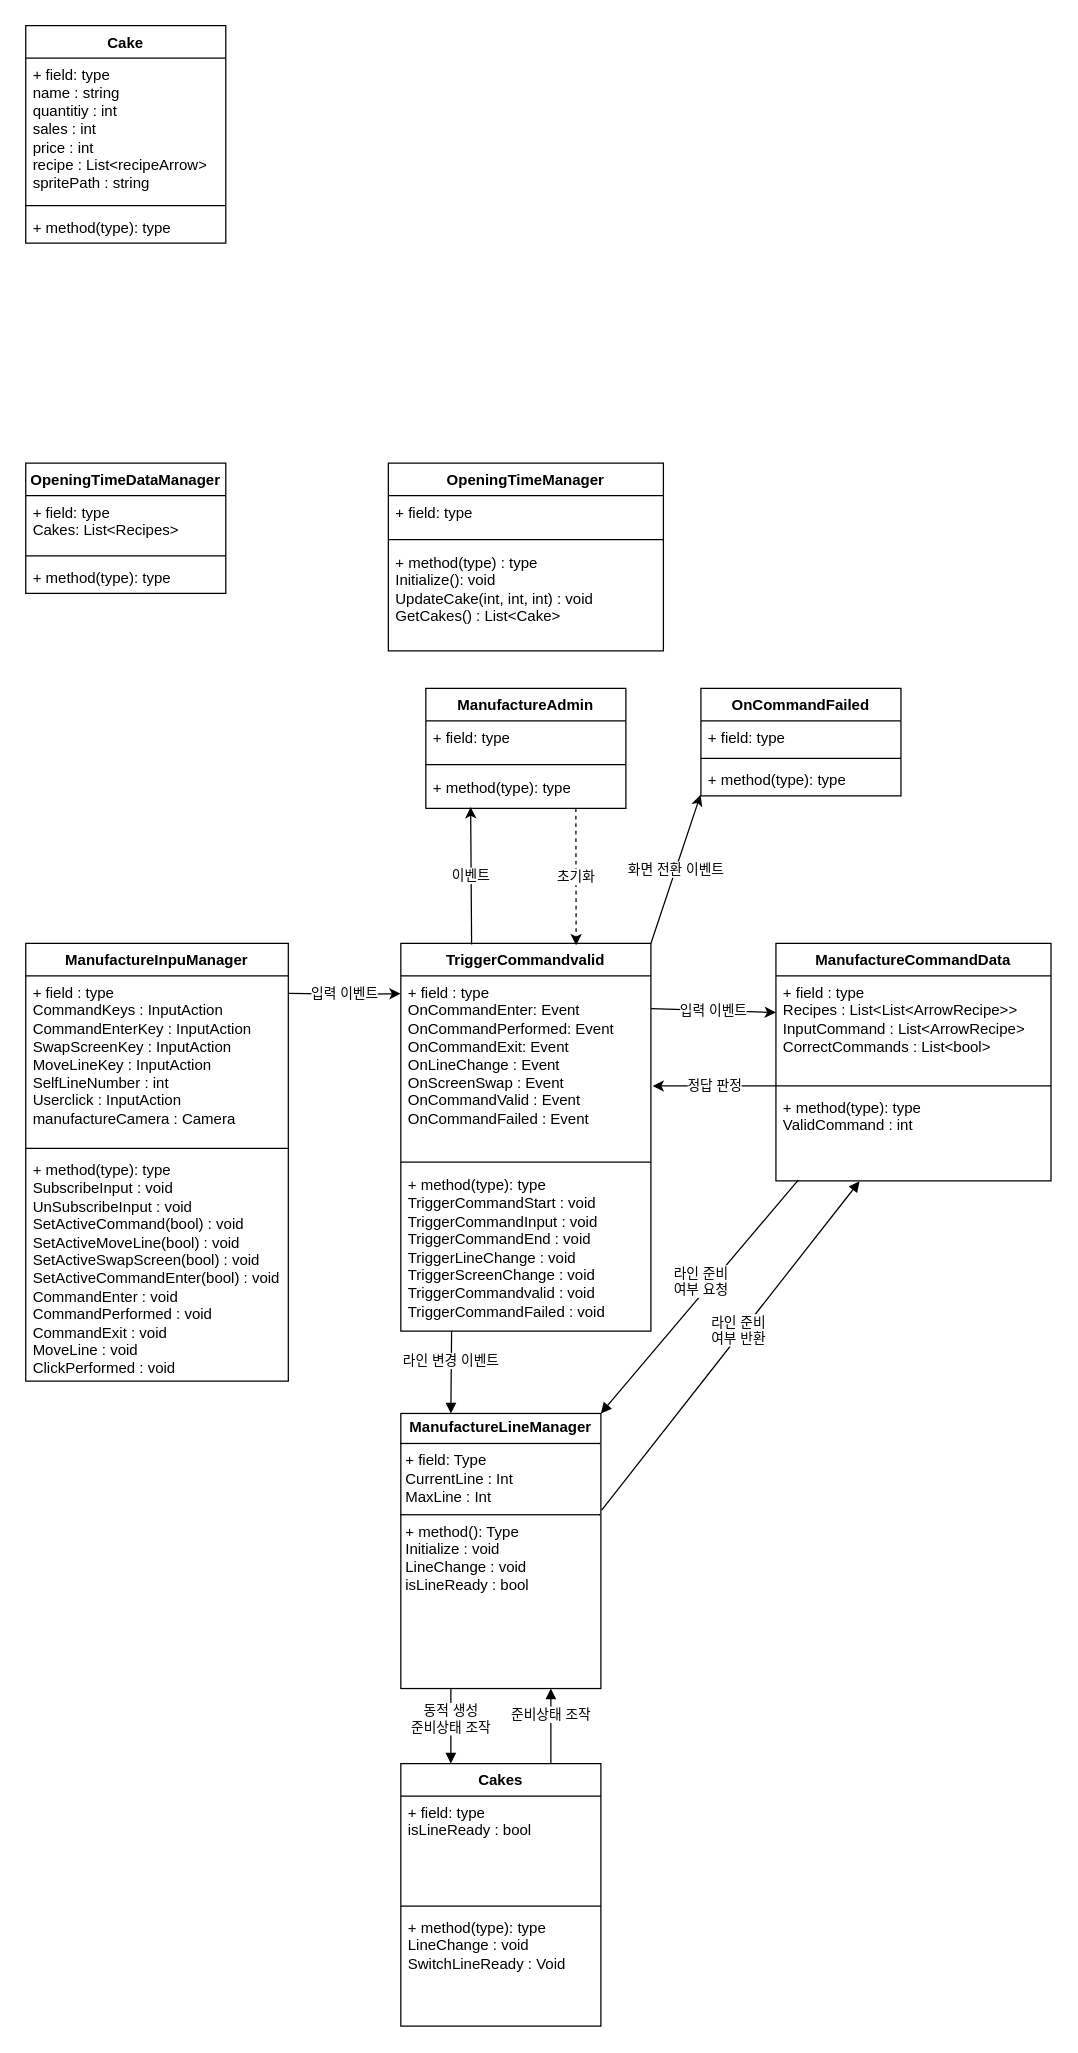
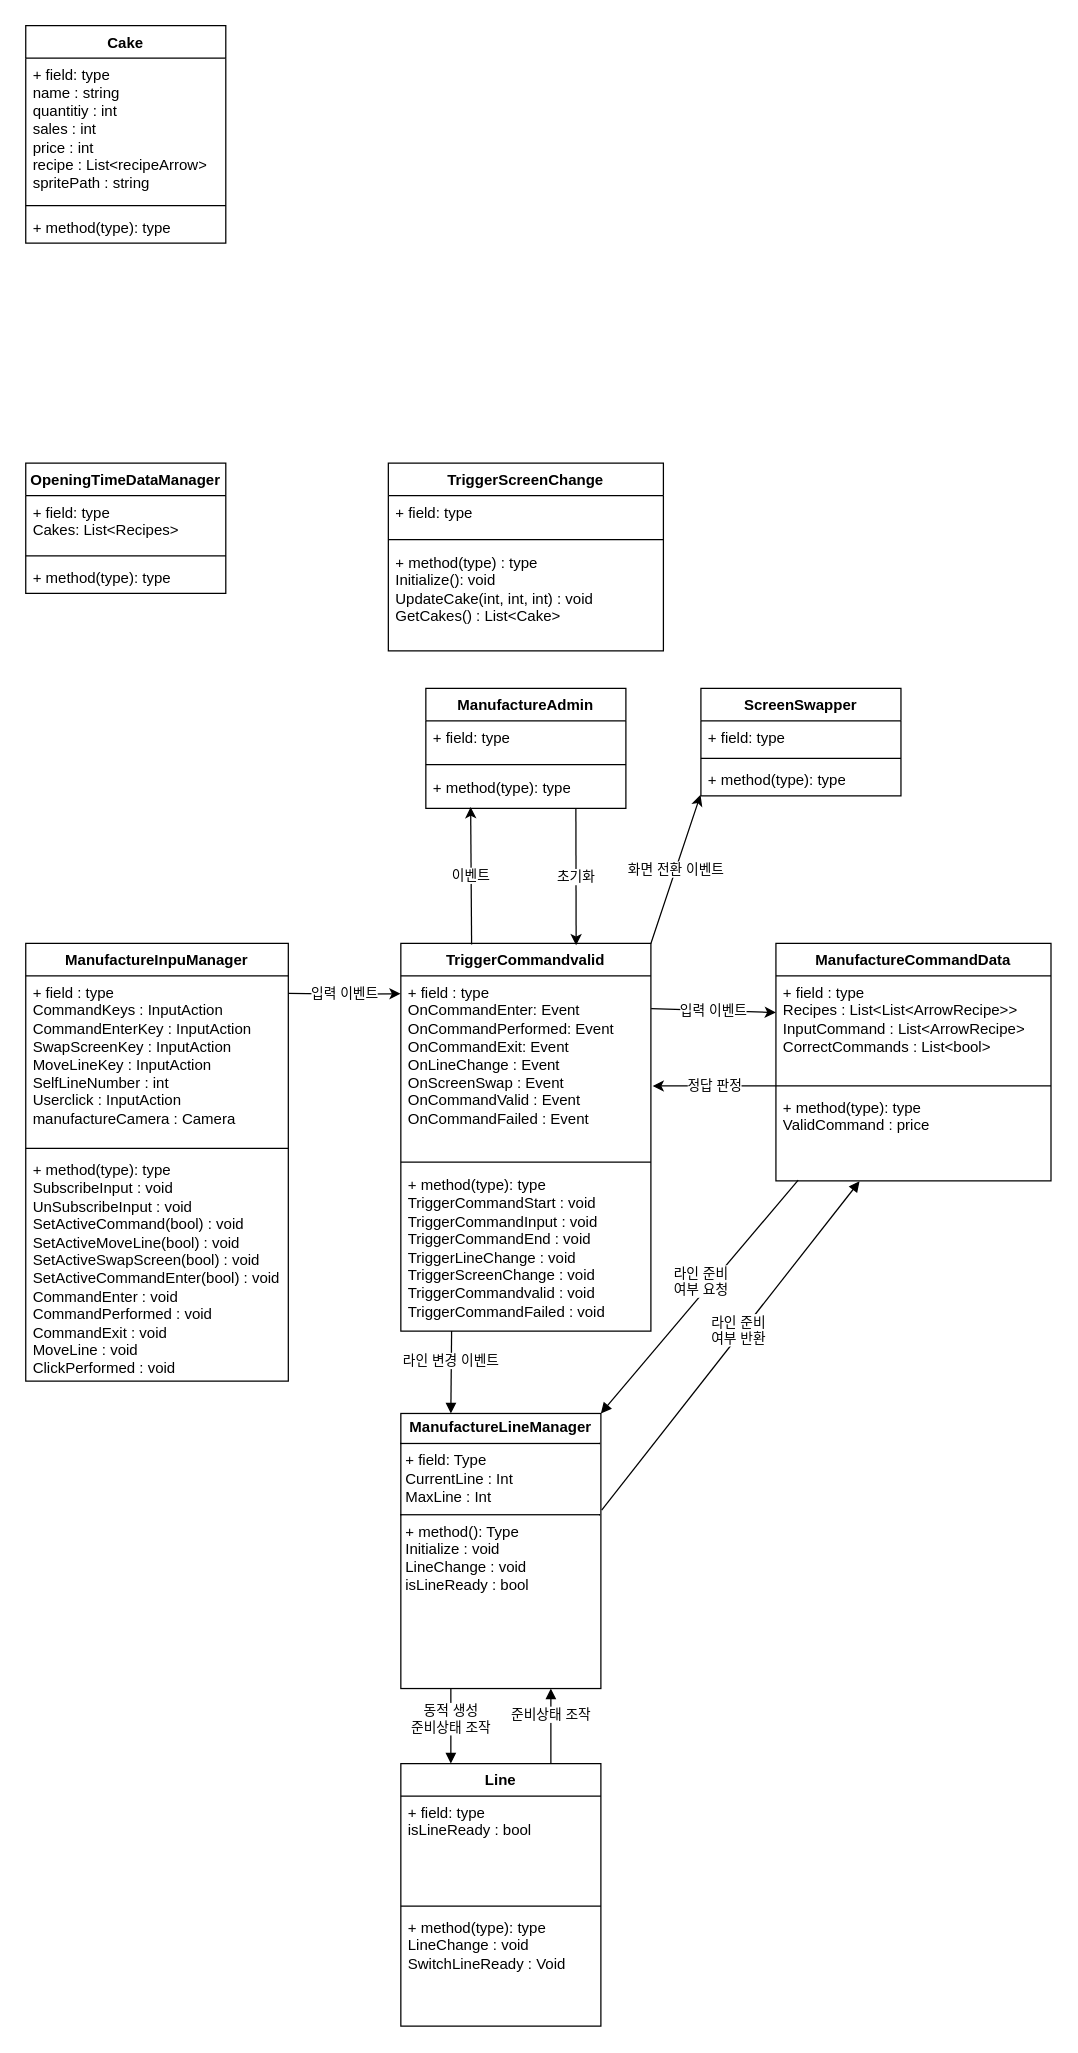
node "OpeningTimeManager": label "OpeningTimeManager" -> "TriggerScreenChange"
node "OnCommandFailed": label "OnCommandFailed" -> "ScreenSwapper"
edge "ManufactureAdmin" -> "TriggerCommandvalid": style dashed -> solid
node "+ method(type): type ValidCommand : int": label "+ method(type): type ValidCommand : int" -> "+ method(type): type ValidCommand : price"
node "Cakes": label "Cakes" -> "Line"
